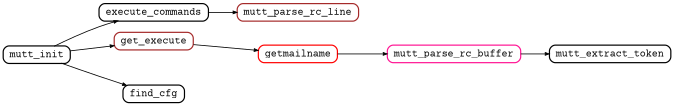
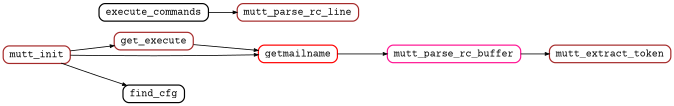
edge "mutt_init" -> "execute_commands": now "mutt_init" -> "getmailname"
node "mutt_extract_token": color black -> brown
node "mutt_init": color black -> brown
